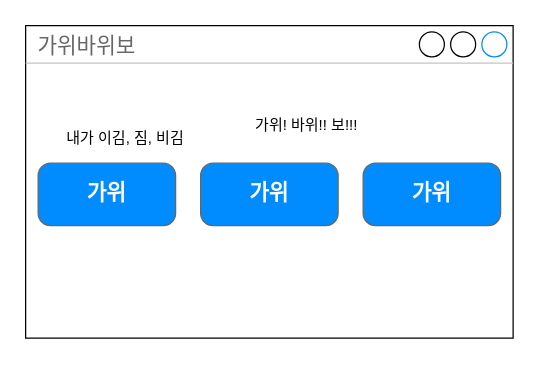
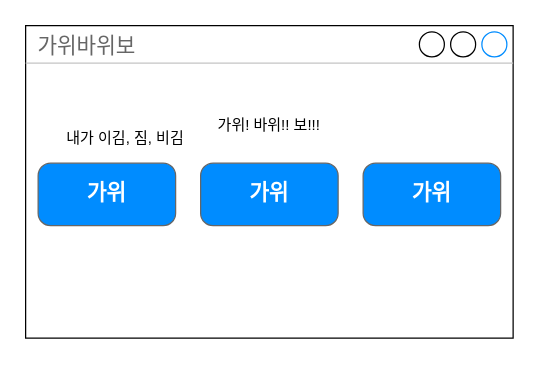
node "가위! 바위!! 보!!!": moved (307, 126) -> (269, 126)
